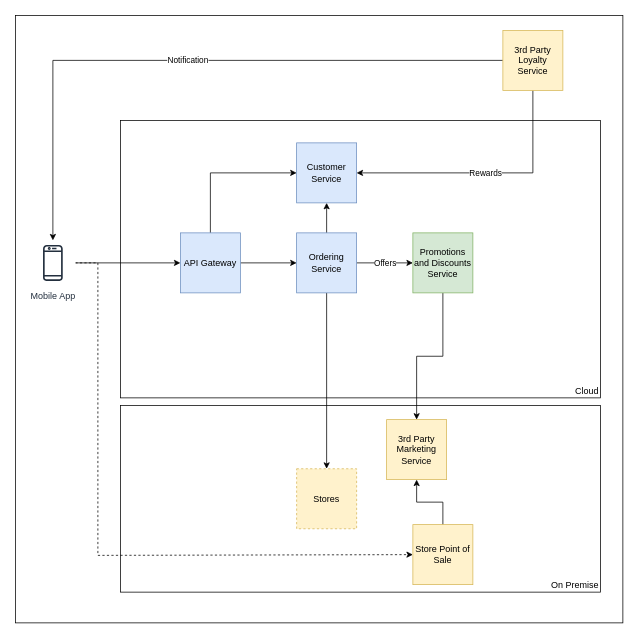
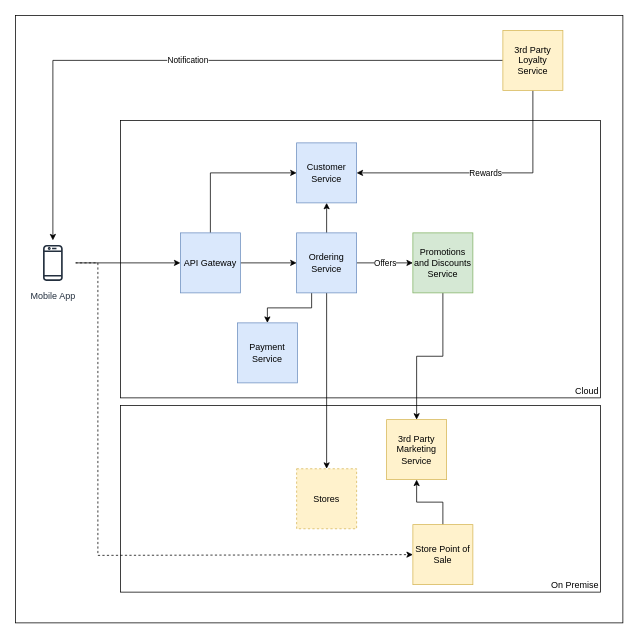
edge "Ordering Service" -> "Payment Service": added
node "Payment Service": added
